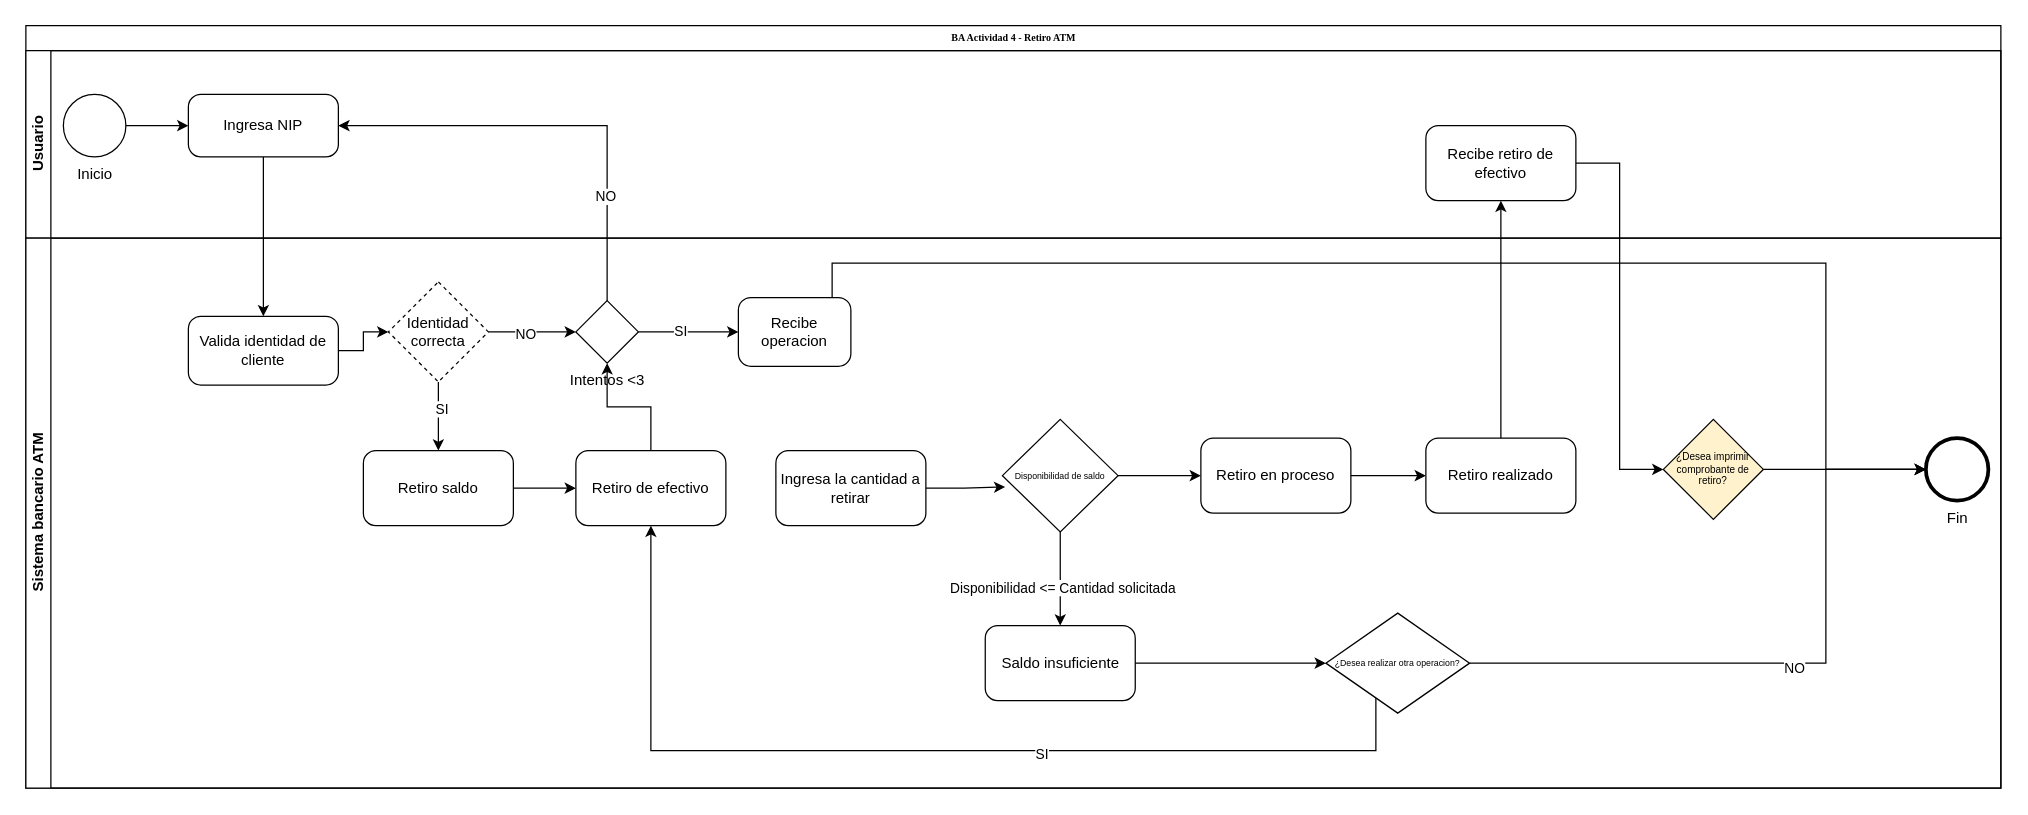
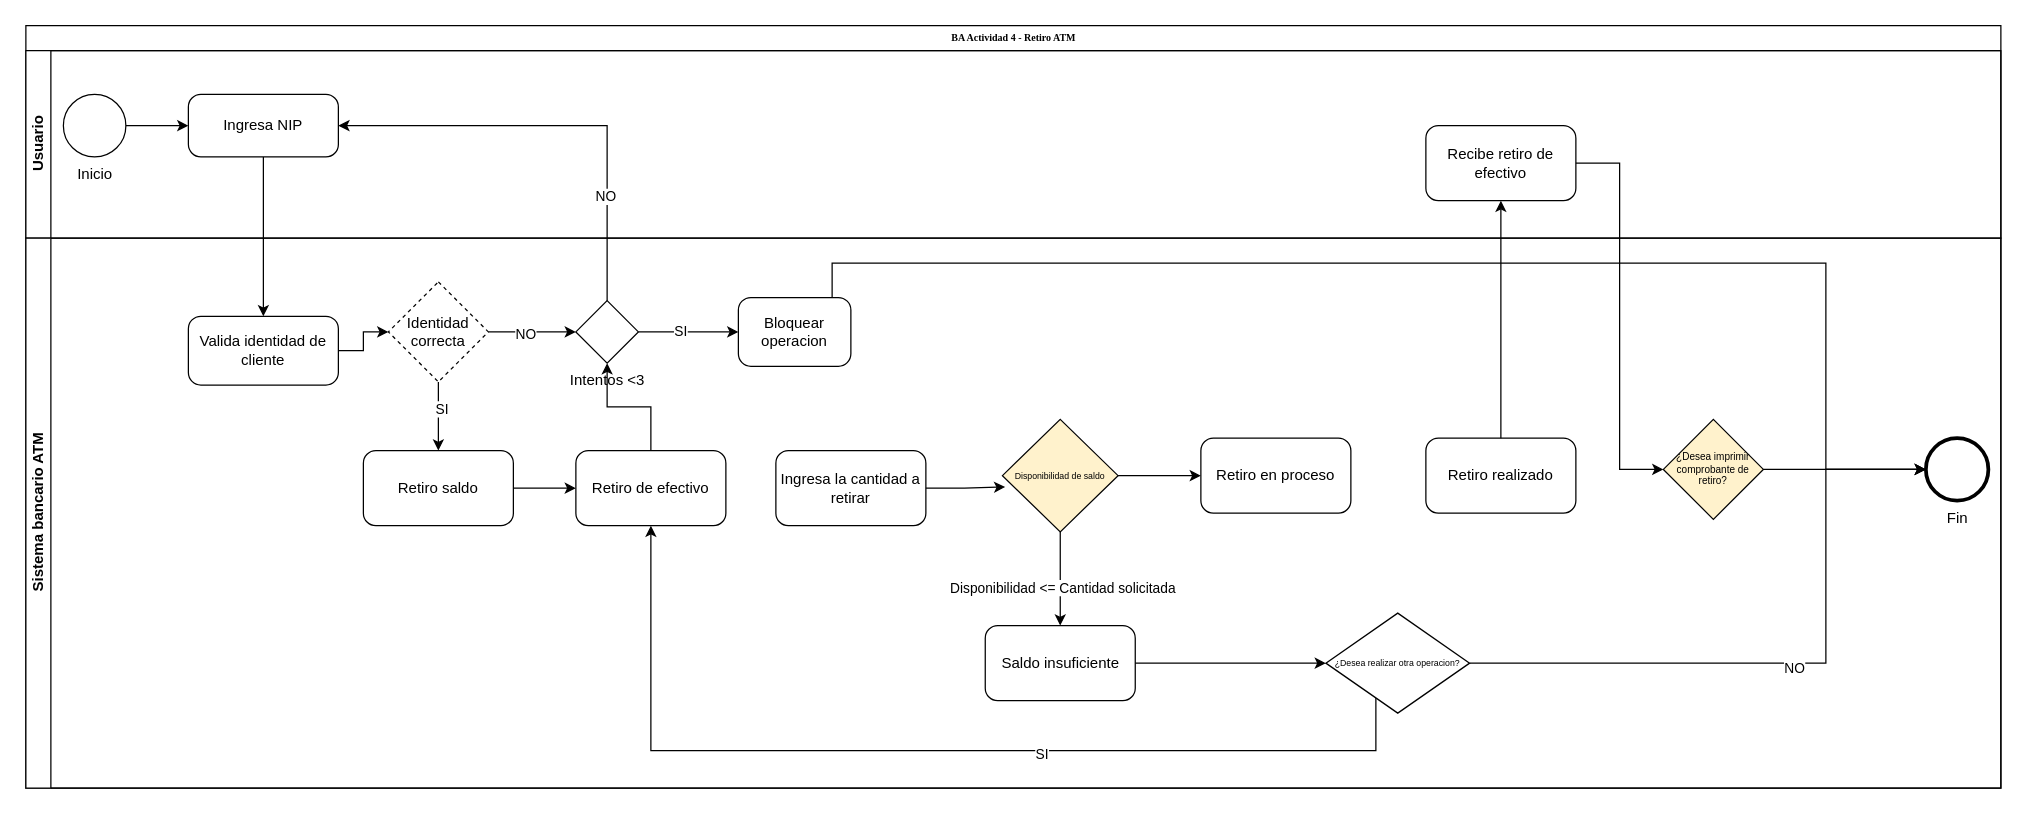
node "Recibe operacion": label "Recibe operacion" -> "Bloquear operacion"
node "Disponibilidad de saldo": fillcolor #ffffff -> #fff2cc
edge "Retiro en proceso" -> "Retiro realizado": removed
